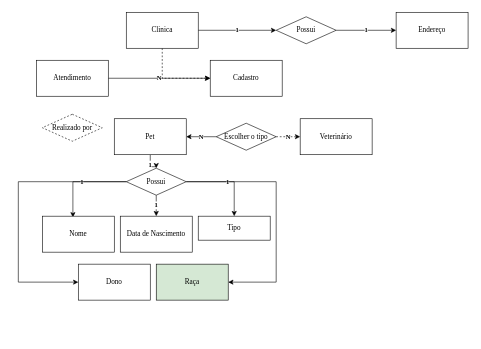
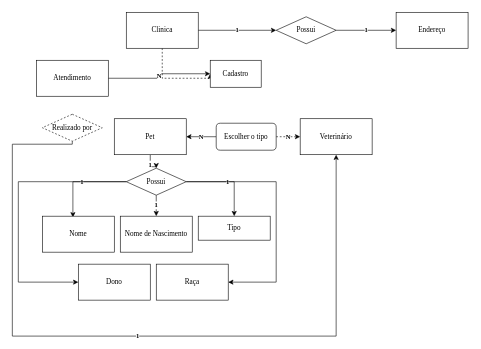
node "Cadastro": size 72x36 -> 51x27
node "Escolher o tipo": shape diamond -> rounded rectangle
node "Data de Nascimento": label "Data de Nascimento" -> "Nome de Nascimento"
node "Raça": fillcolor #d5e8d4 -> #ffffff
edge "Realizado por" -> "Veterinário": added, label "1"
